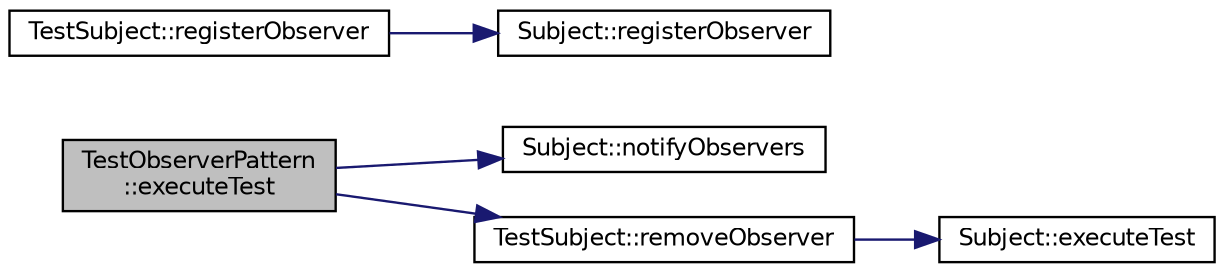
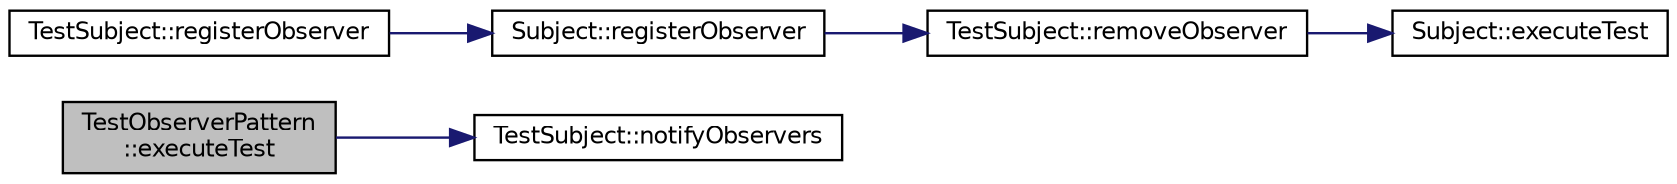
node "Subject::notifyObservers": label "Subject::notifyObservers" -> "TestSubject::notifyObservers"
edge "TestObserverPattern ::executeTest" -> "TestSubject::removeObserver": now "Subject::registerObserver" -> "TestSubject::removeObserver"
